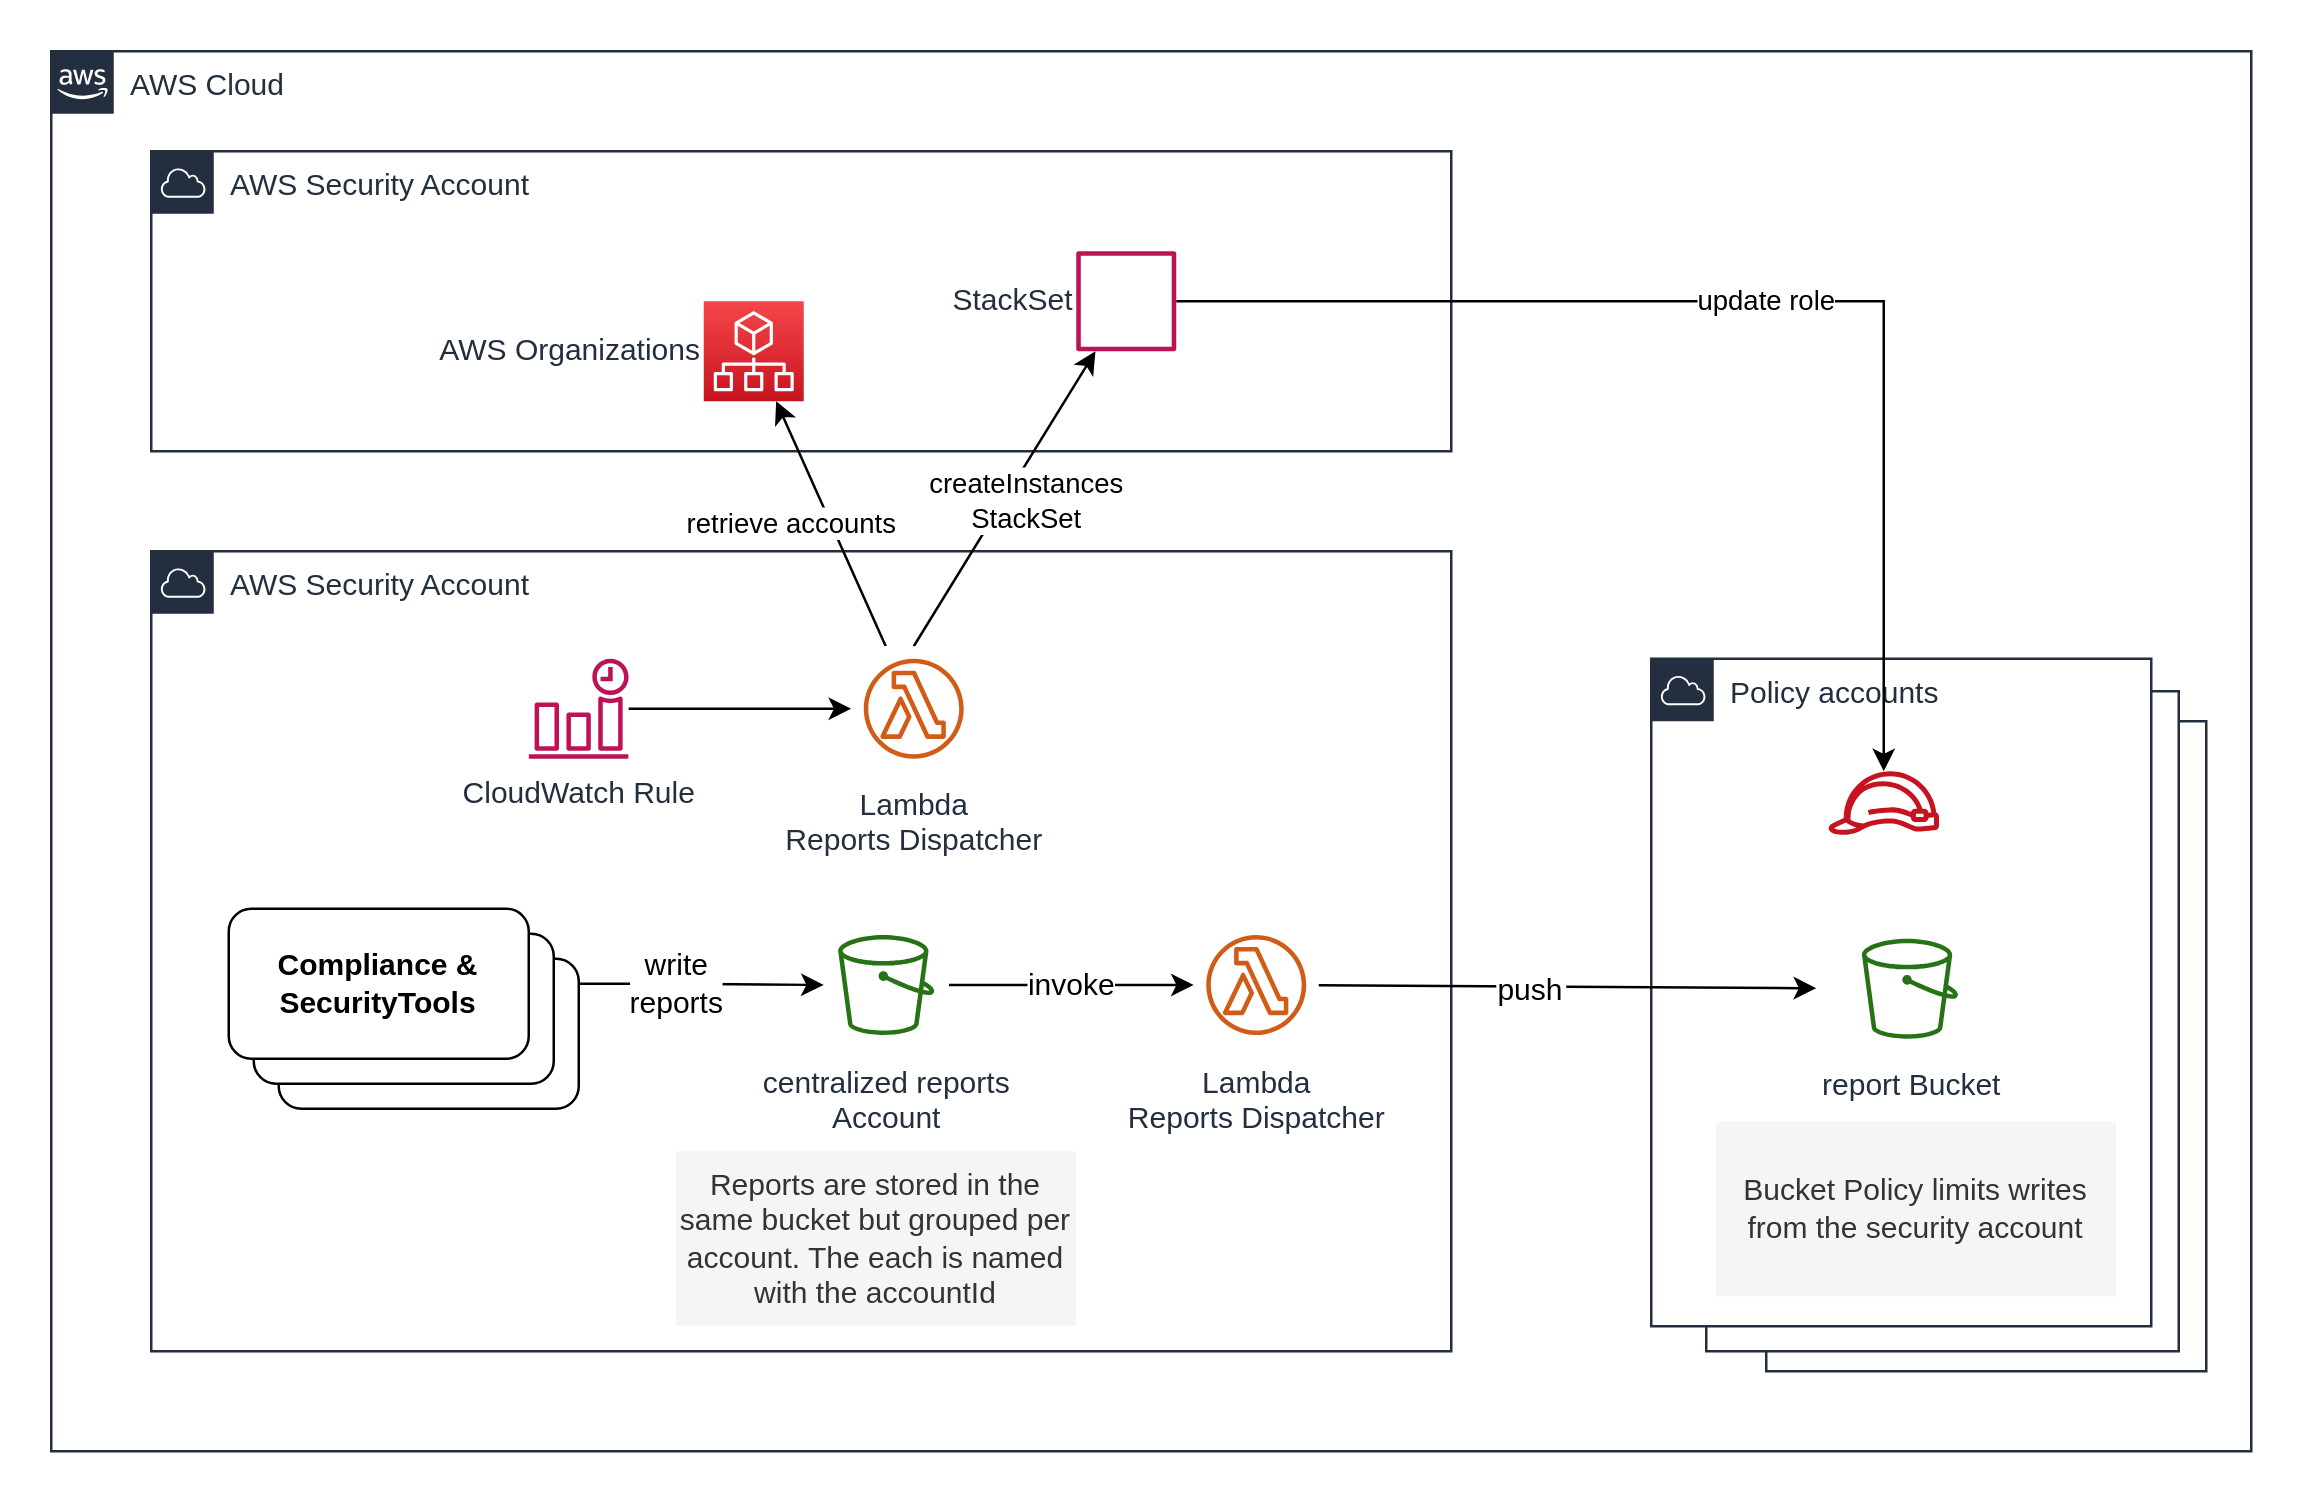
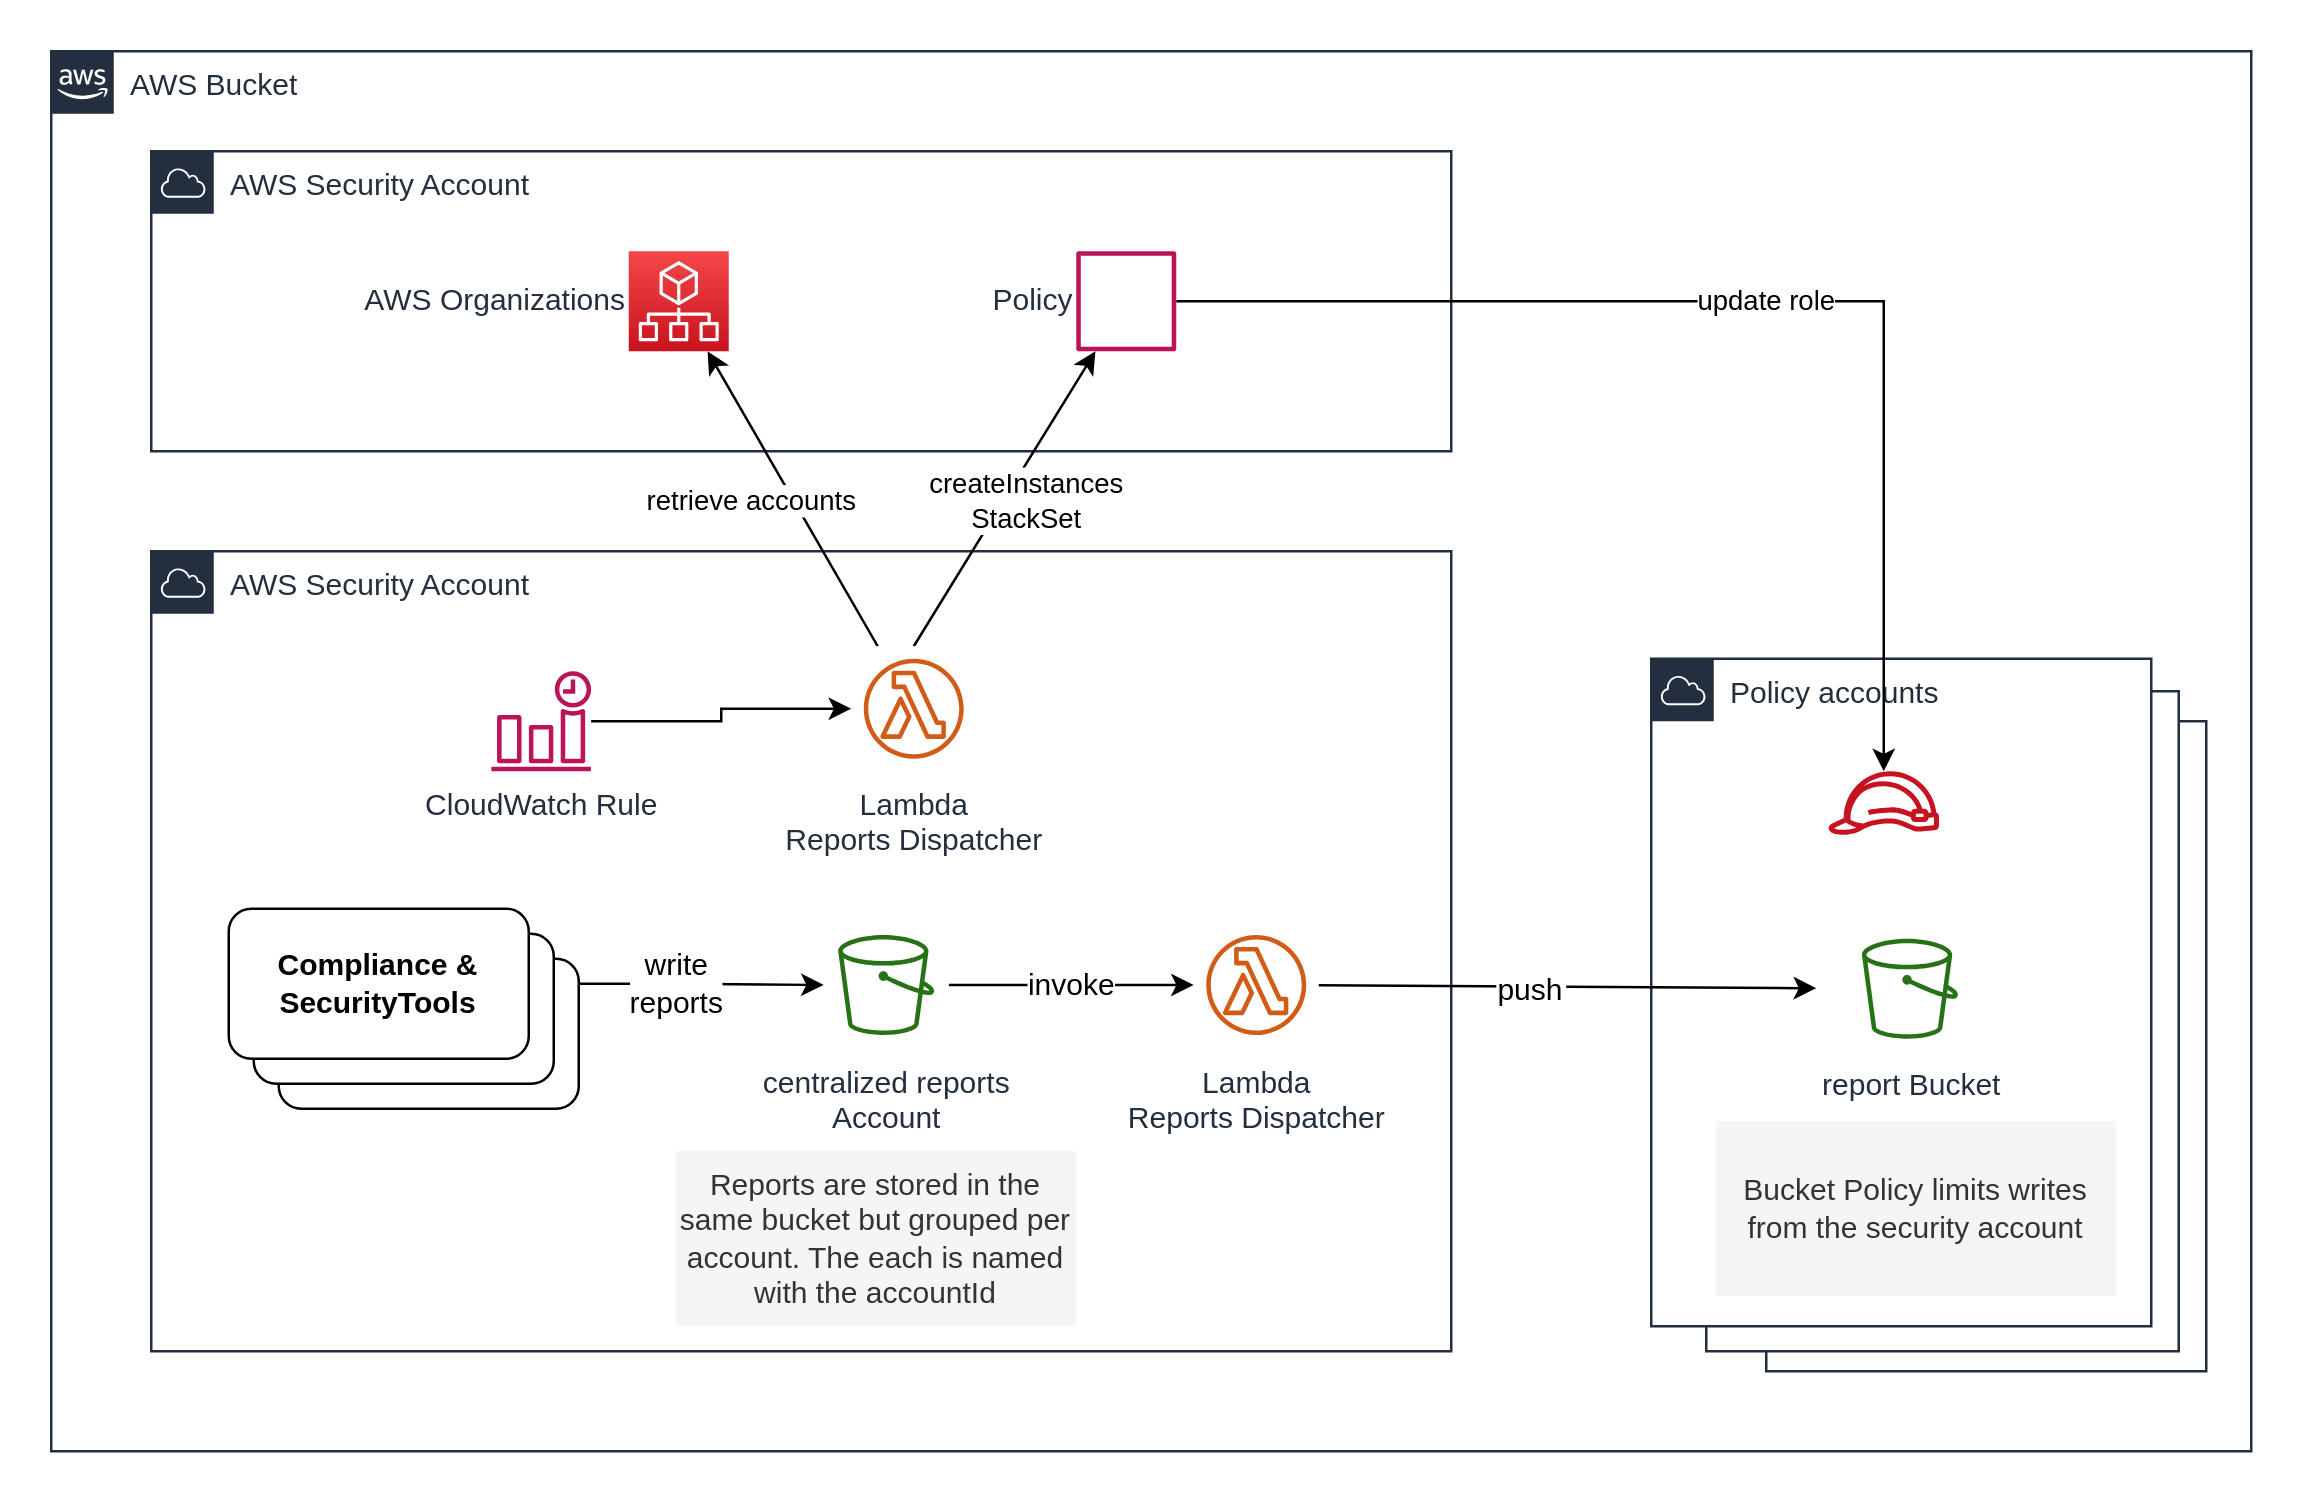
node "AWS Cloud": label "AWS Cloud" -> "AWS Bucket"
node "StackSet": label "StackSet" -> "Policy"
node "AWS Organizations": moved (754, 351) -> (679, 301)
node "CloudWatch Rule": moved (579, 709) -> (541, 721)
